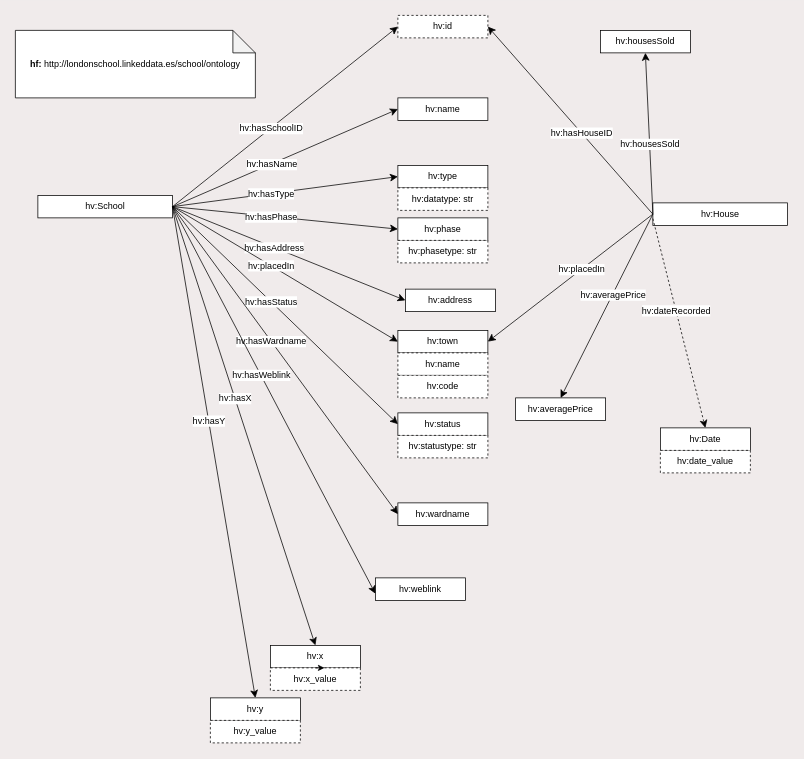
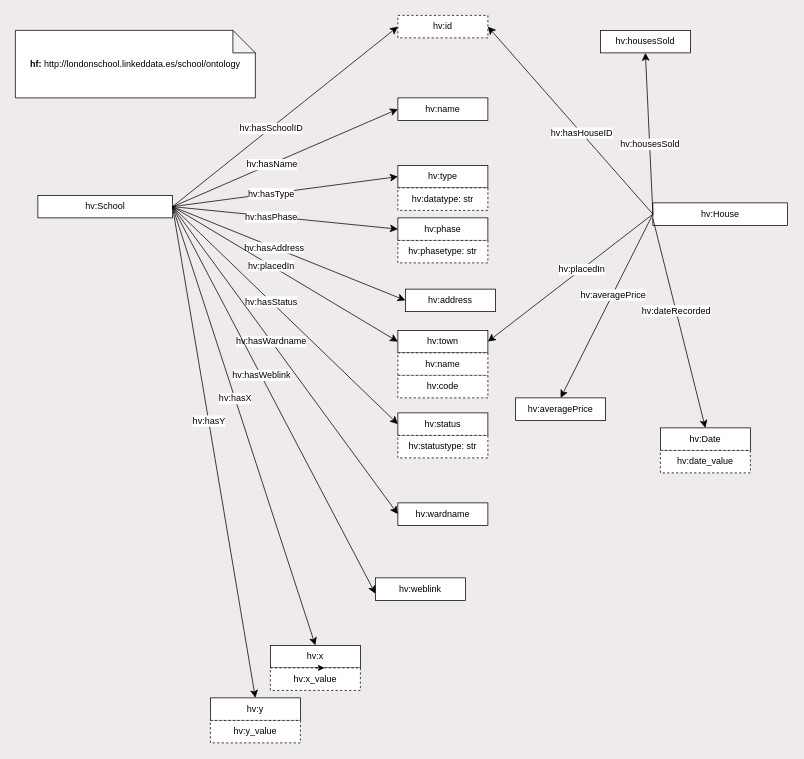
edge "hv:House" -> "hv:Date": style dashed -> solid
